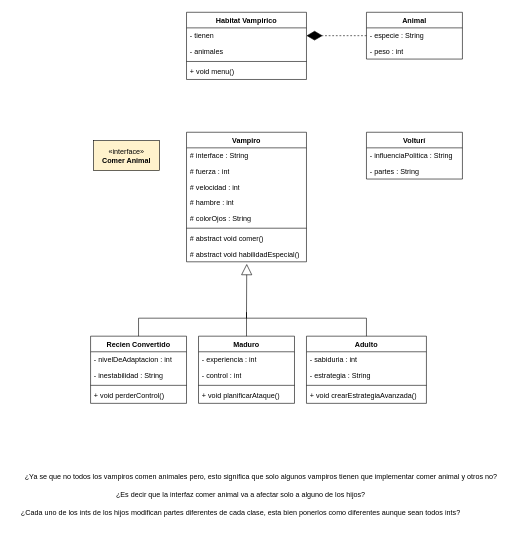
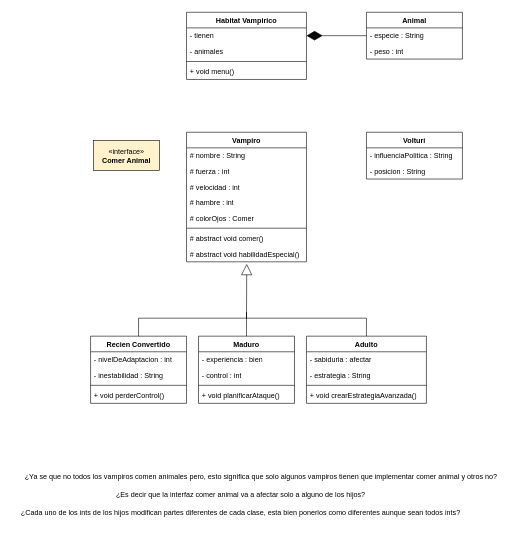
edge "- especie : String" -> "- tienen": style dashed -> solid
node "# interface : String": label "# interface : String" -> "# nombre : String"
node "- partes : String": label "- partes : String" -> "- posicion : String"
node "# colorOjos : String": label "# colorOjos : String" -> "# colorOjos : Comer"
node "- experiencia : int": label "- experiencia : int" -> "- experiencia : bien"
node "- sabiduria : int": label "- sabiduria : int" -> "- sabiduria : afectar"
